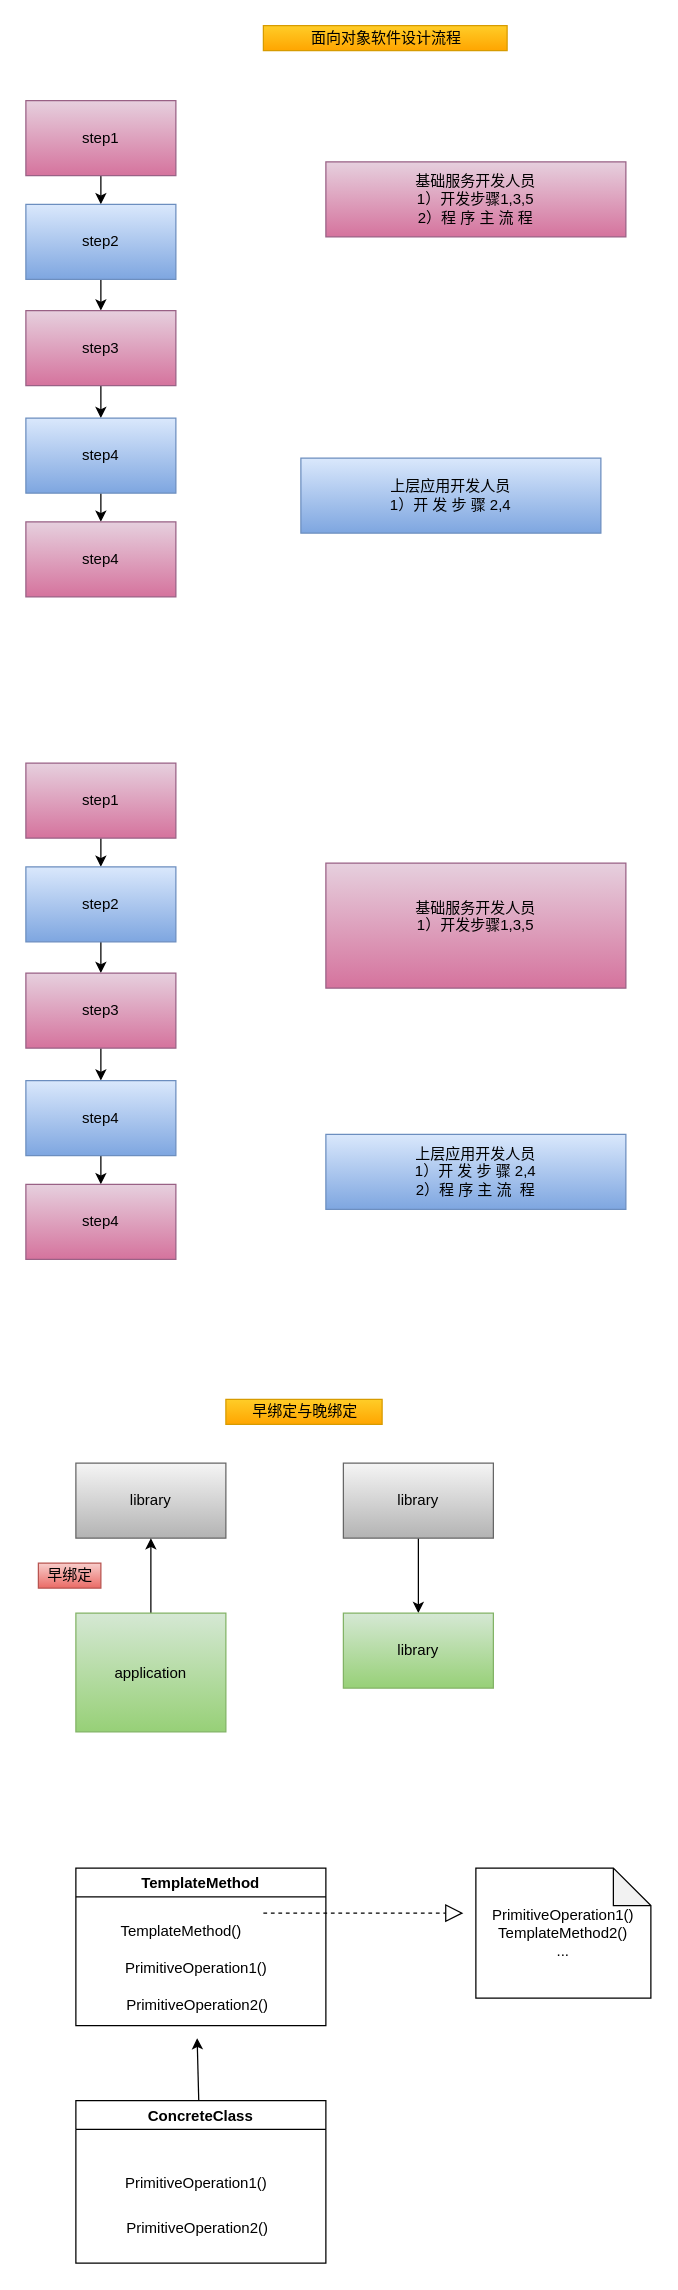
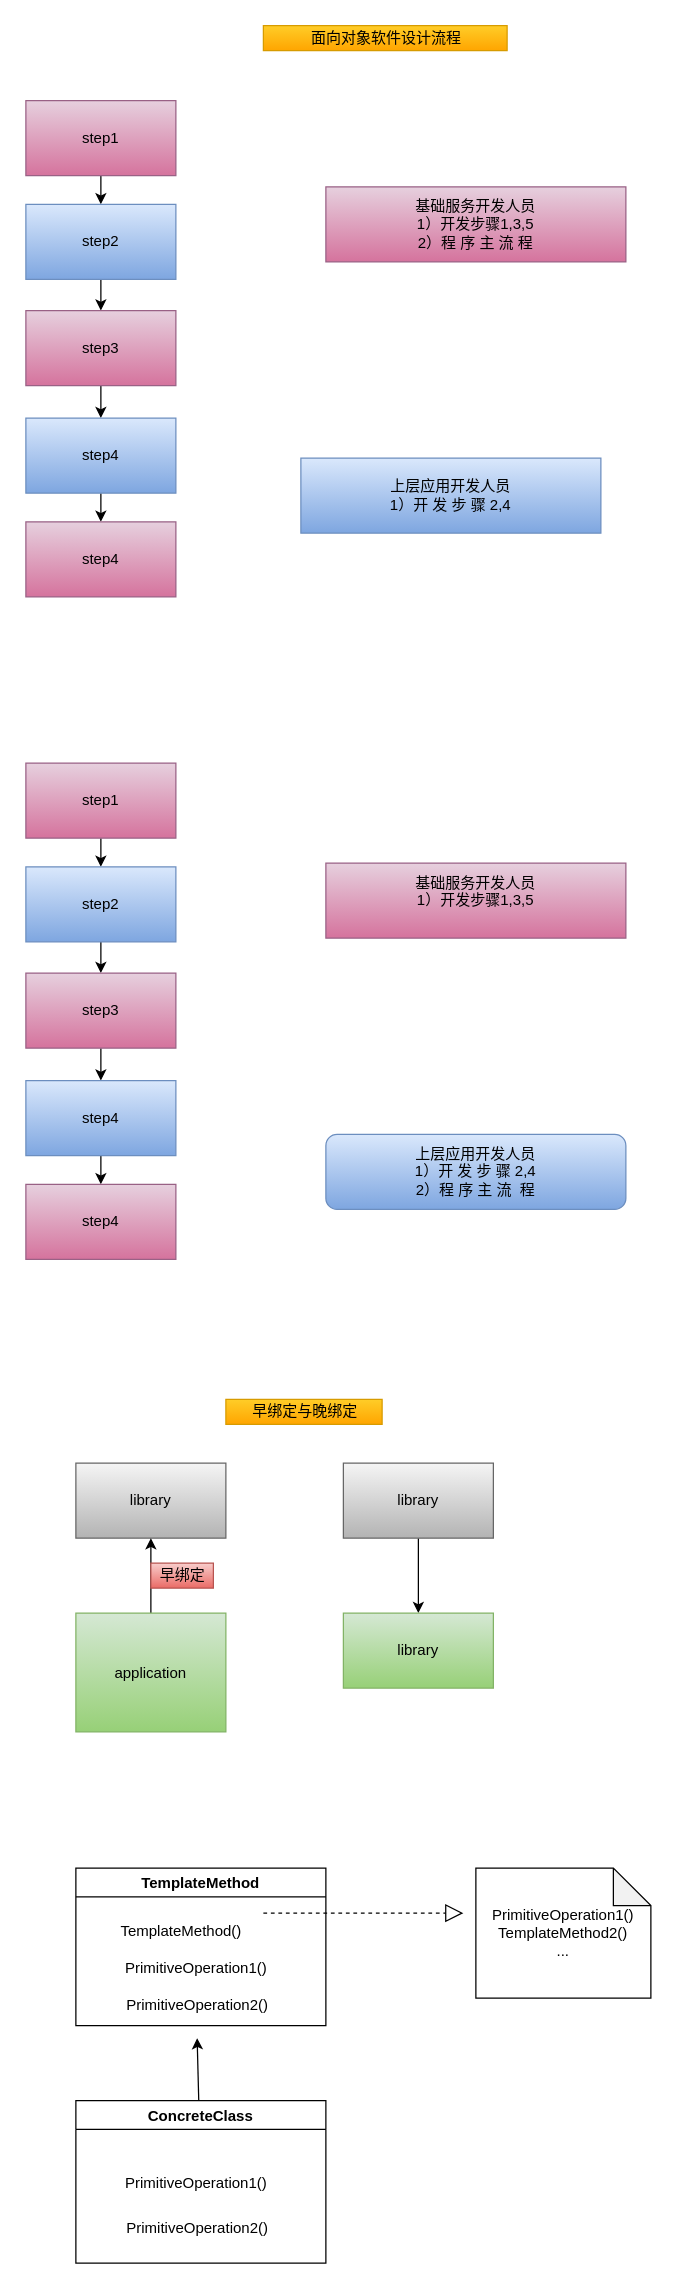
node "基础服务开发人员 1）开发步骤1,3,5 2）程 序 主 流 程": moved (476, 199) -> (476, 224)
node "基础服务开发人员 1）开发步骤1,3,5": size 300x125 -> 300x75
node "上层应用开发人员 1）开 发 步 骤 2,4 2）程 序 主 流 程": shape rectangle -> rounded rectangle
node "早绑定": moved (69, 1576) -> (182, 1576)
